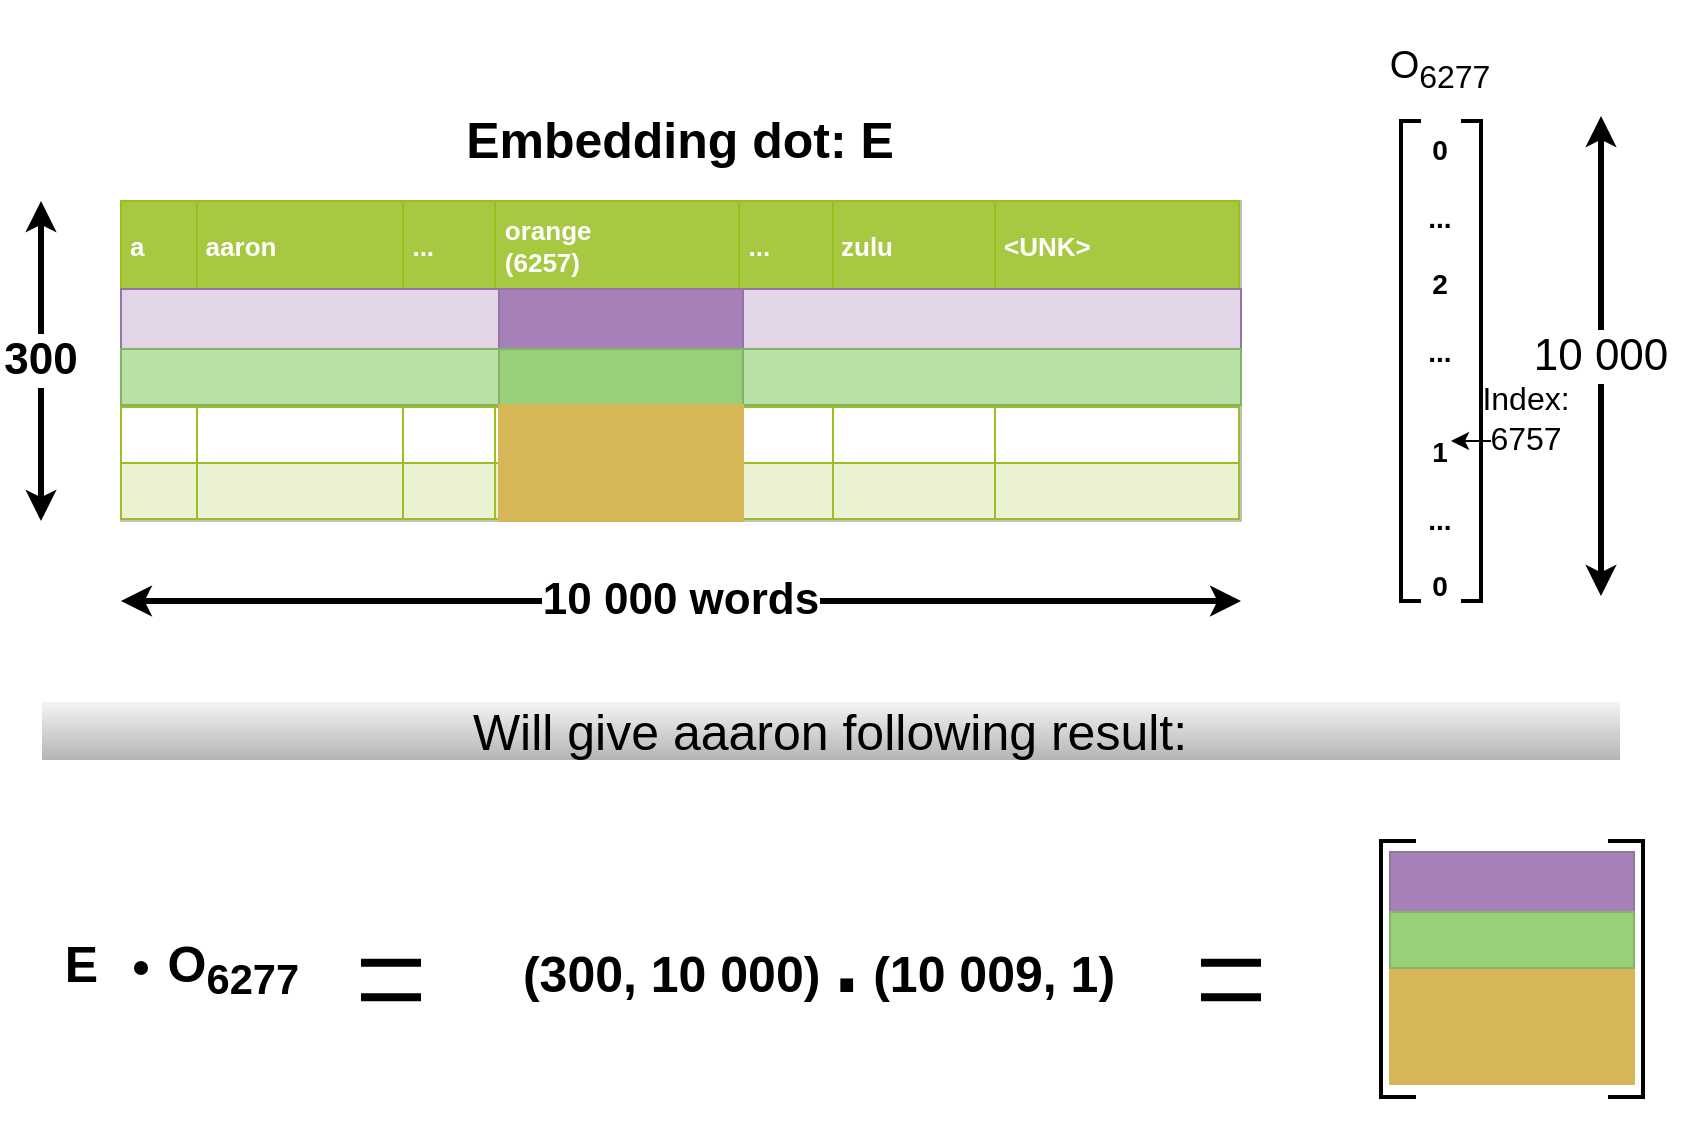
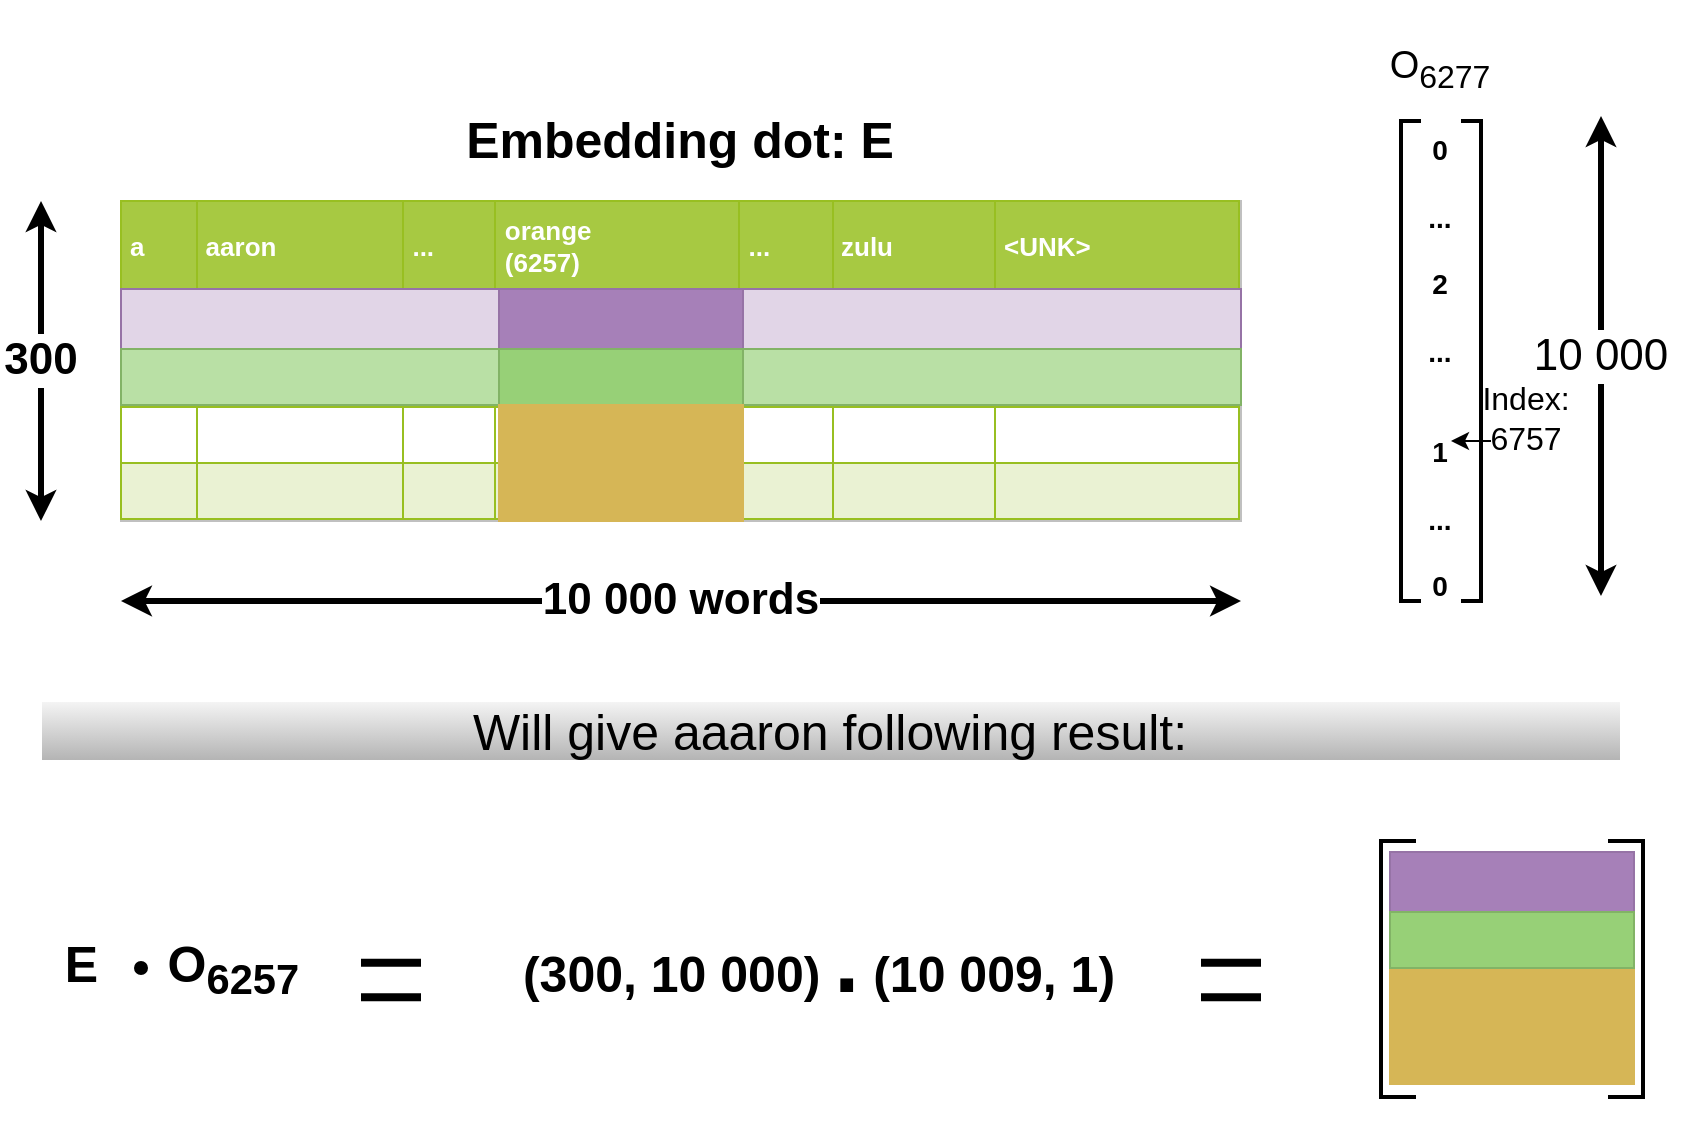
node "E O6277": label "E O6277" -> "E O6257"
